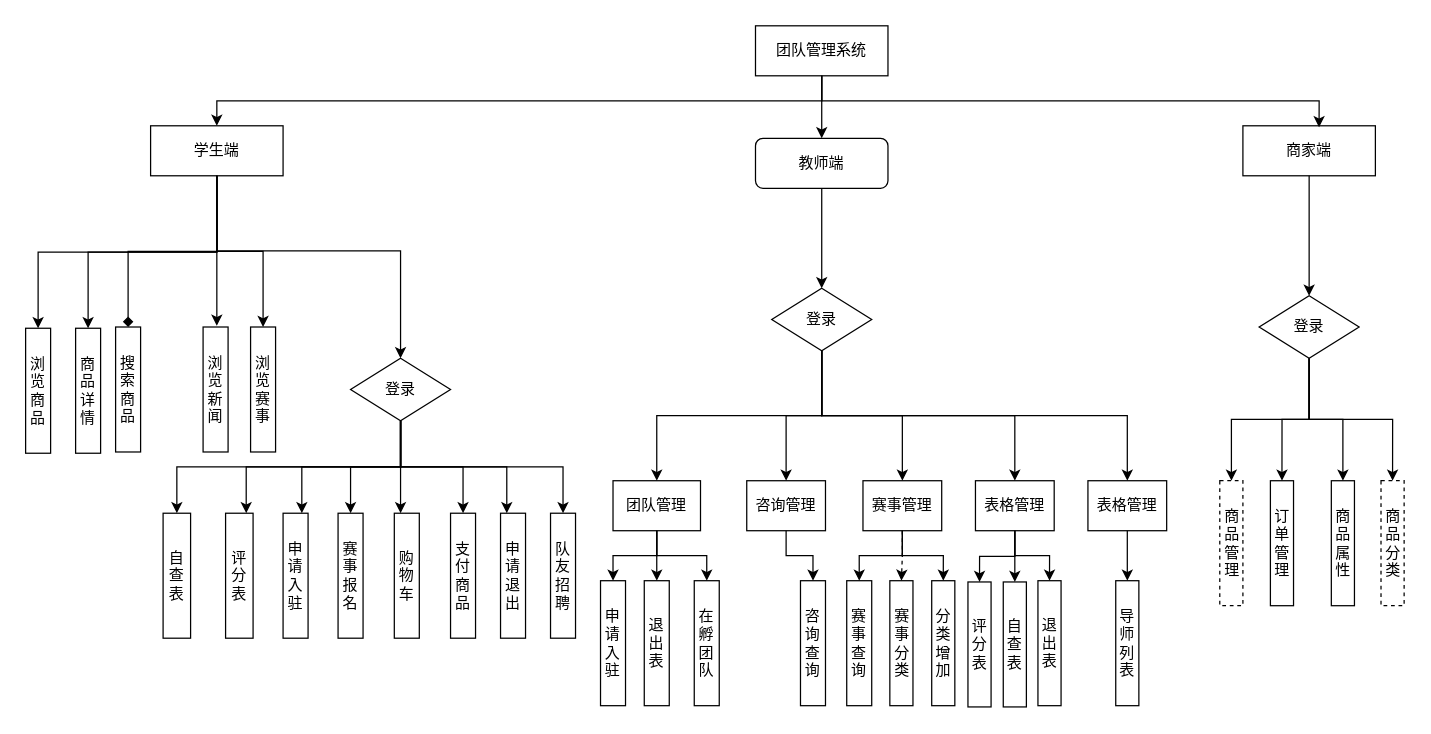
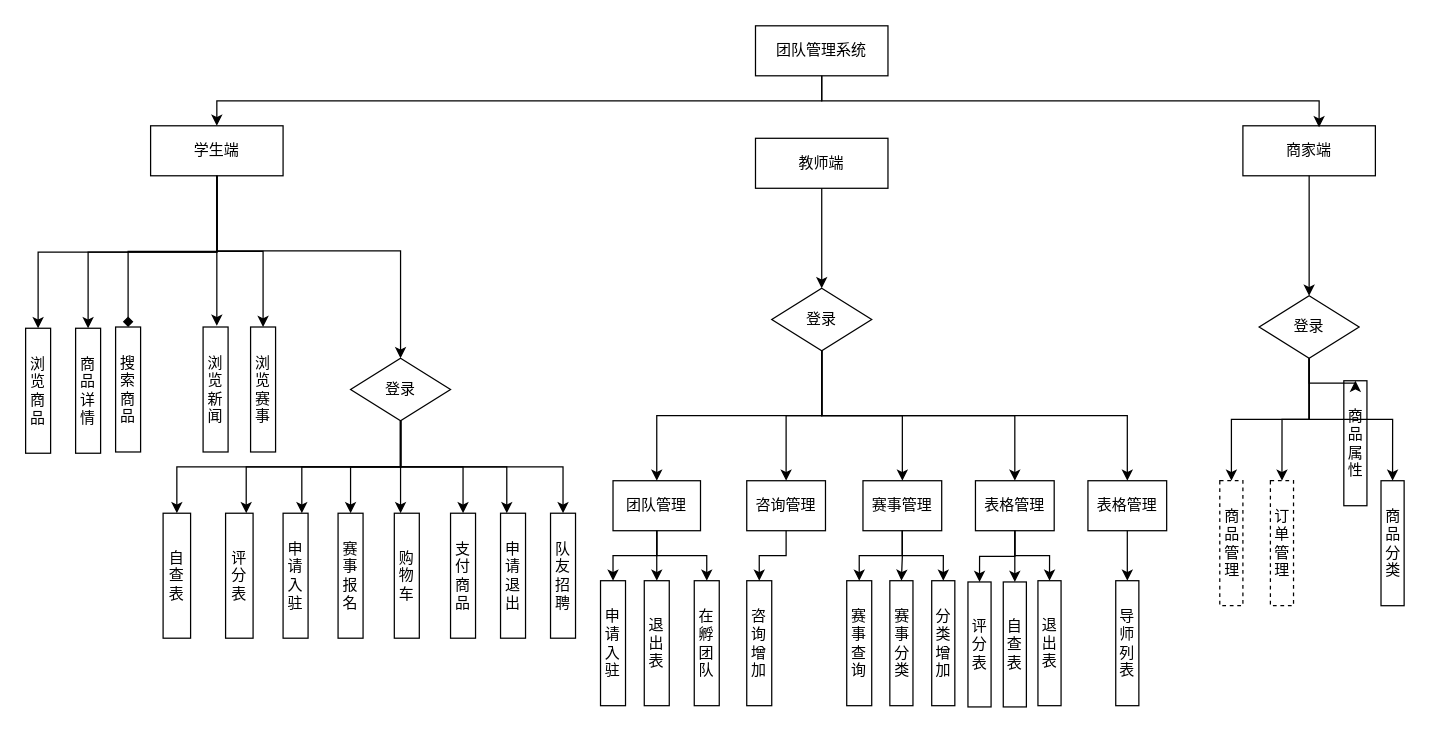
edge "团队管理系统" -> "教师端": removed
node "教师端": shape rounded rectangle -> rectangle
node "订单管理": style solid -> dashed
node "商品属性": moved (1343, 543) -> (1356, 443)
node "商品分类": style dashed -> solid
edge "咨询管理" -> "咨询增加": added
edge "咨询管理" -> "咨询查询": removed
edge "赛事管理" -> "赛事分类": style dashed -> solid
node "咨询增加": added
node "咨询查询": removed
